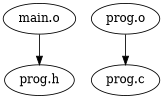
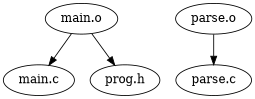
node "prog.o": label "prog.o" -> "parse.o"
node "main.c": added
node "prog.c": label "prog.c" -> "parse.c"
